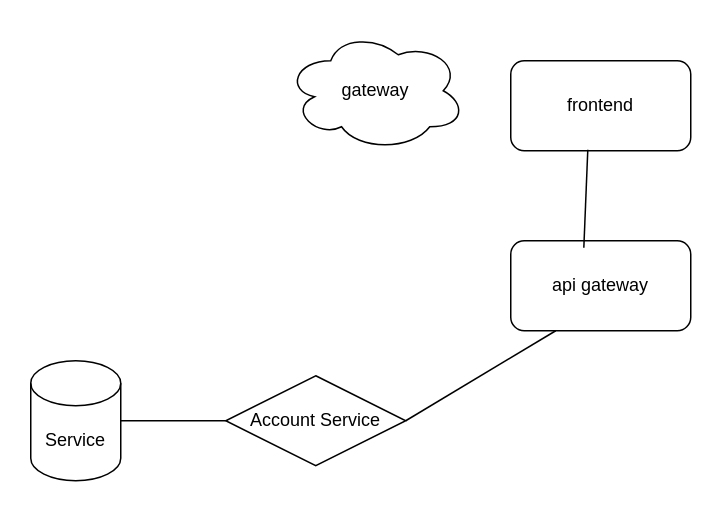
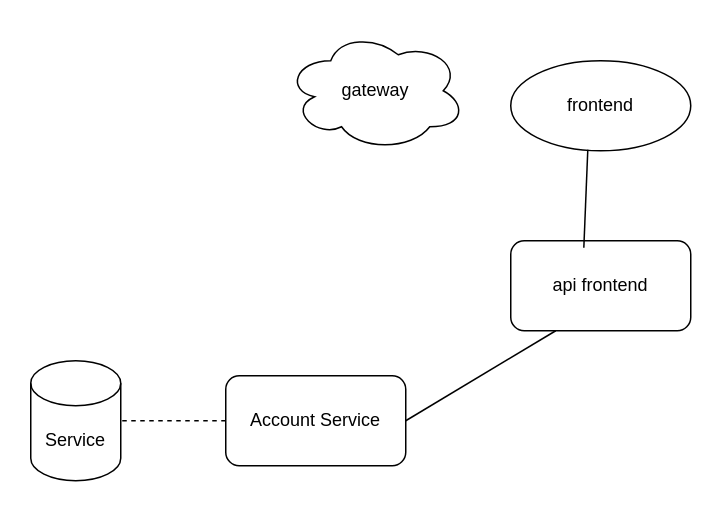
node "frontend": shape rounded rectangle -> ellipse
node "api gateway": label "api gateway" -> "api frontend"
edge "Service" -- "Account Service": style solid -> dashed
node "Account Service": shape diamond -> rounded rectangle
